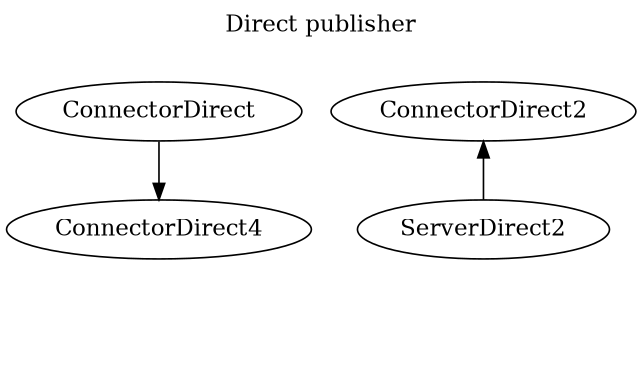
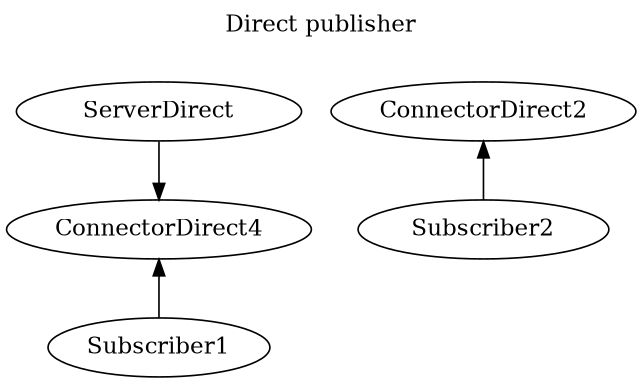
node "ConnectorDirect": label "ConnectorDirect" -> "ServerDirect"
node "ServerDirect2": label "ServerDirect2" -> "Subscriber2"
node "Subscriber1": added
